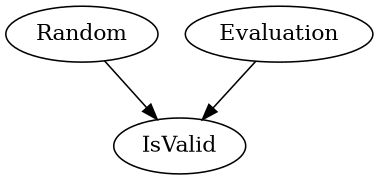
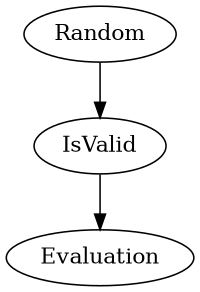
edge "Evaluation" -> "IsValid": reversed
